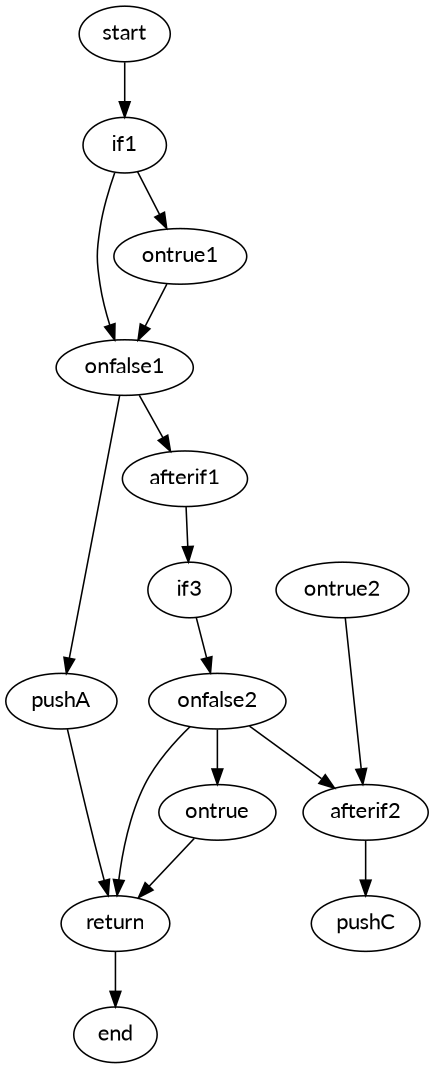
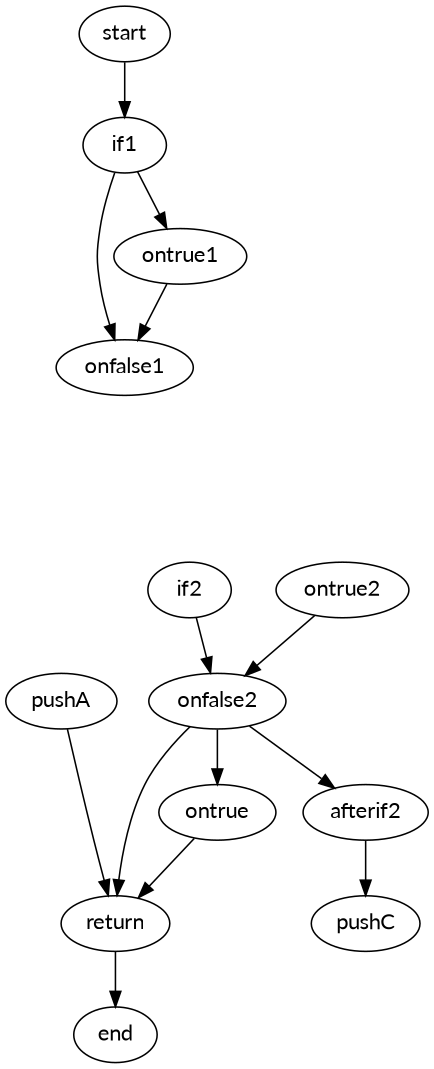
node "afterif1": removed
edge "onfalse1" -> "pushA": removed
node "if3": label "if3" -> "if2"
edge "ontrue2" -> "afterif2": now "ontrue2" -> "onfalse2"
